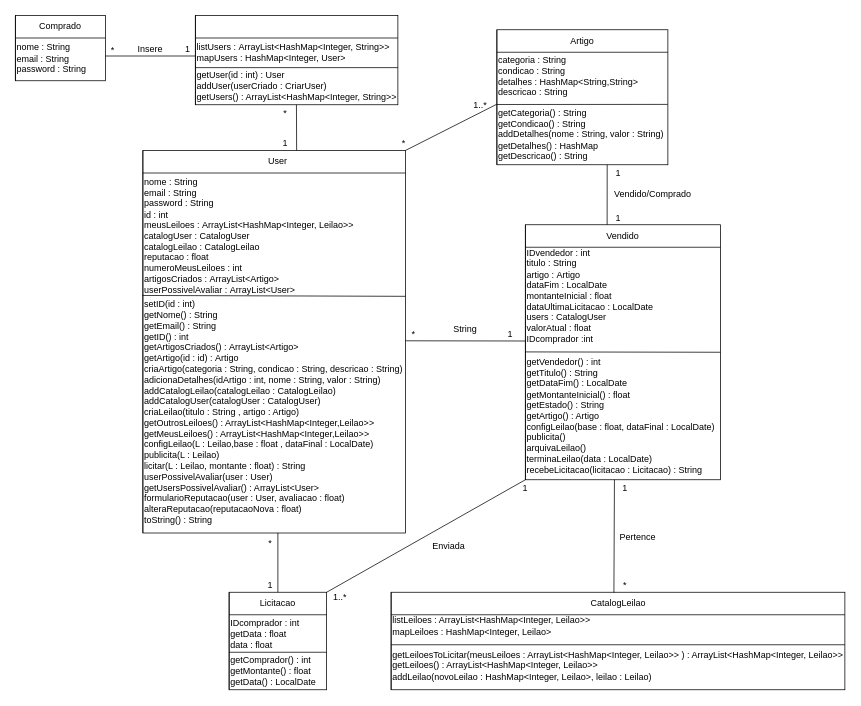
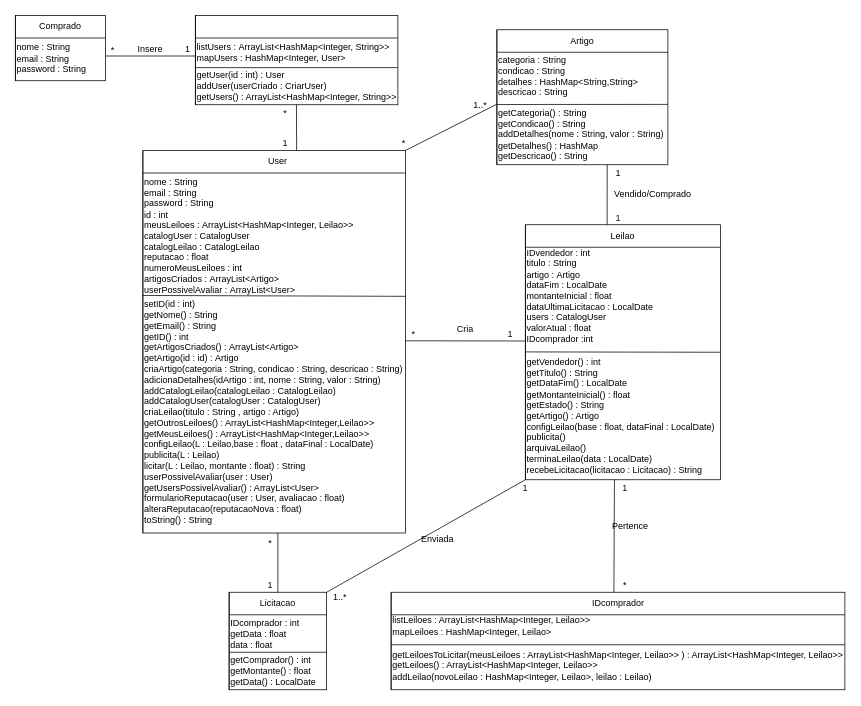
node "Vendido": label "Vendido" -> "Leilao"
node "String": label "String" -> "Cria"
node "Pertence": moved (638, 537) -> (630, 526)
node "Enviada": moved (449, 546) -> (438, 539)
node "CatalogLeilao": label "CatalogLeilao" -> "IDcomprador"
